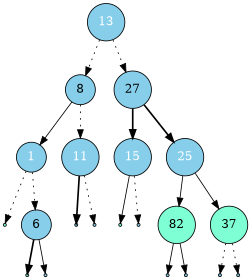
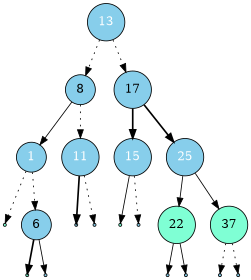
node "27": label "27" -> "17"
node "82": label "82" -> "22"
